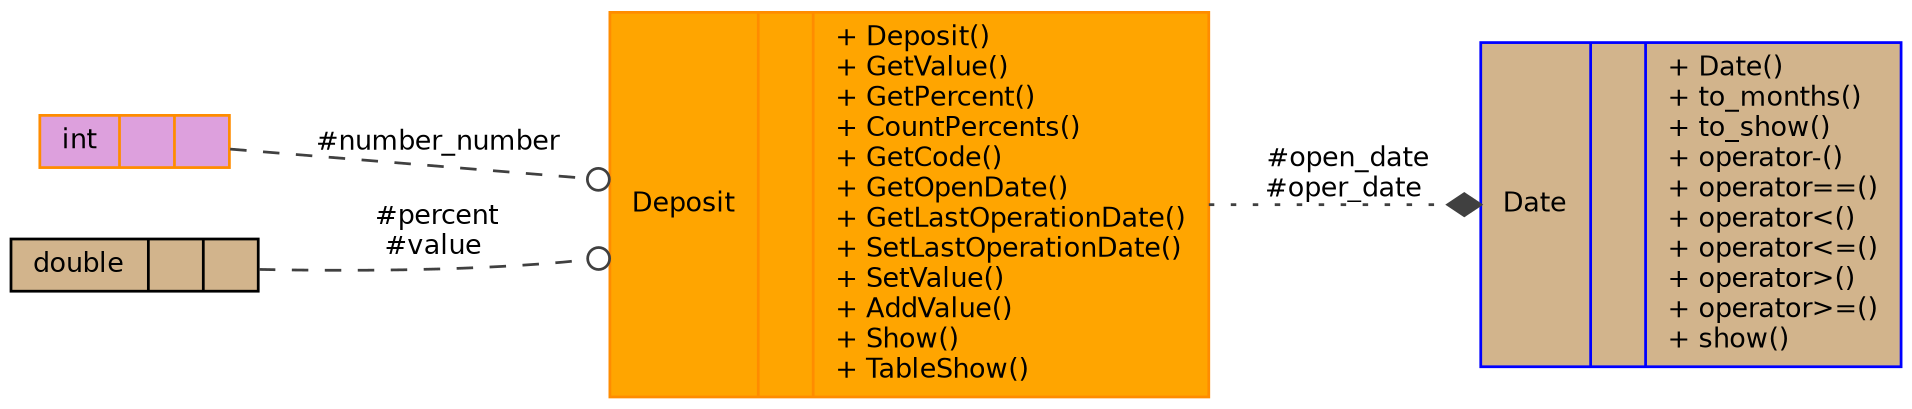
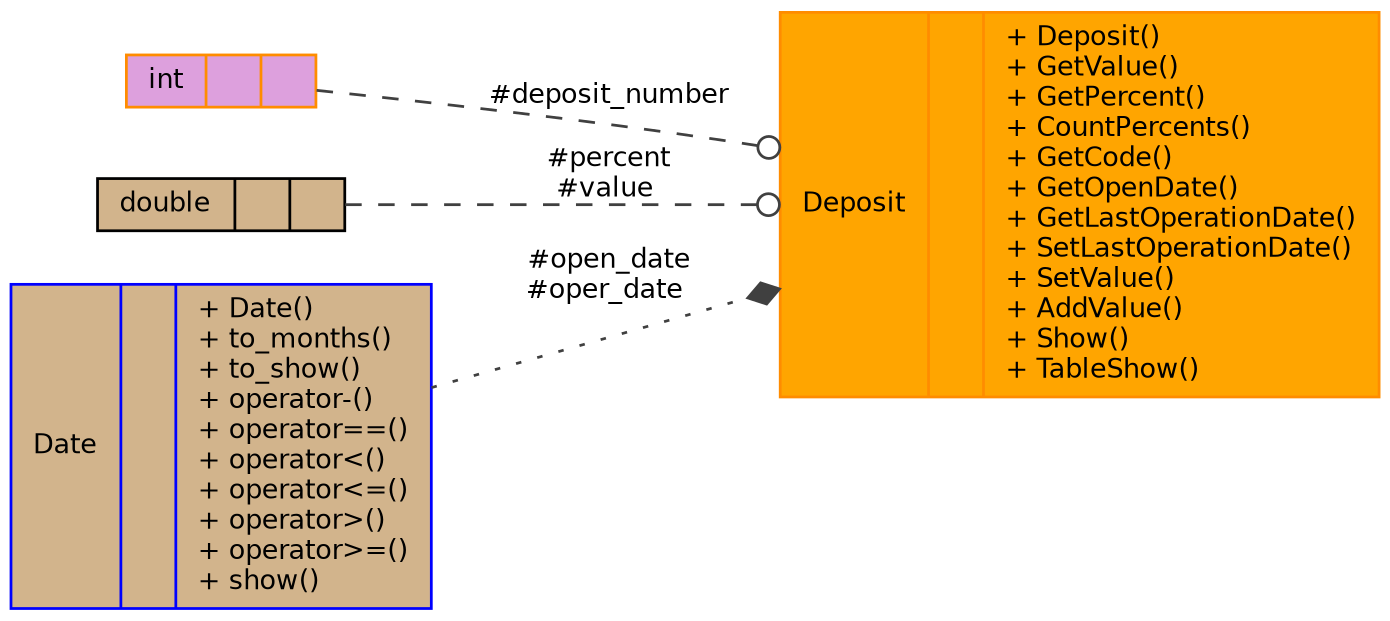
edge "int" -> "Deposit": label " #number_number" -> " #deposit_number"
edge "Deposit" -> "Date": reversed
